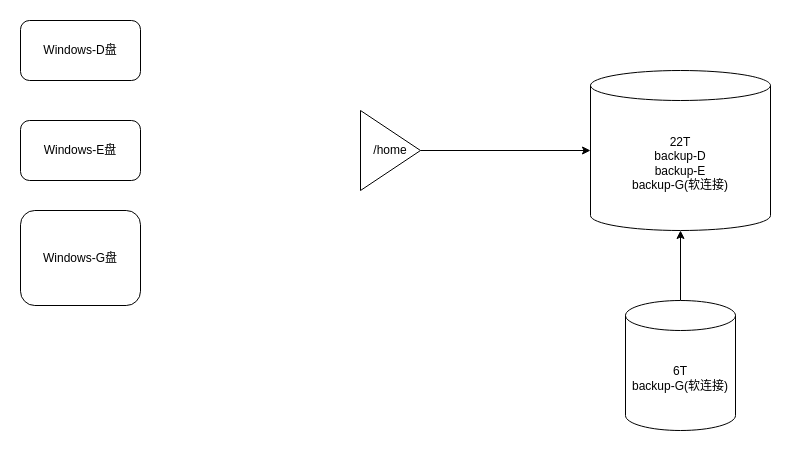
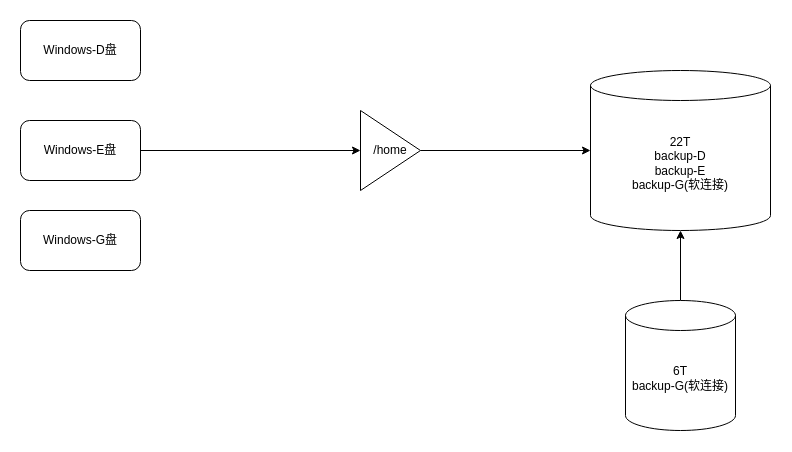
edge "Windows-E盘" -> "/home": added
node "Windows-G盘": size 120x95 -> 120x60
